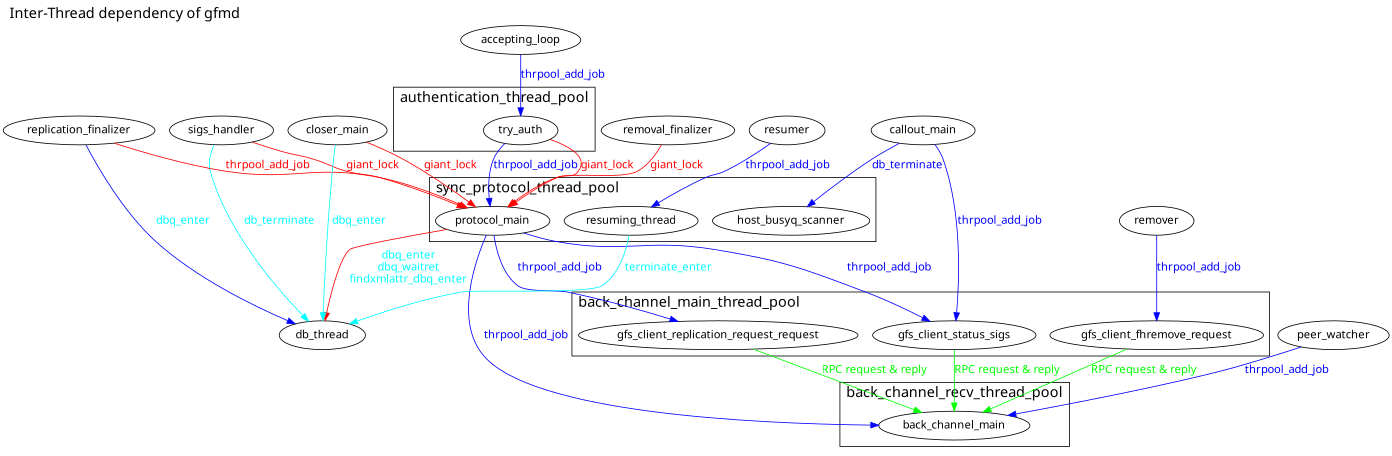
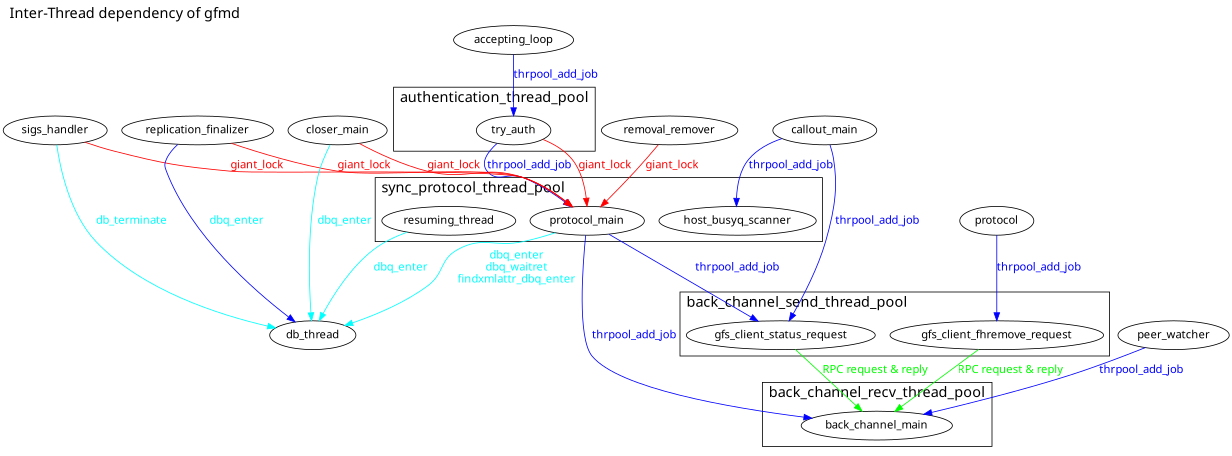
node "removal_finalizer": label "removal_finalizer" -> "removal_remover"
node "resumer": removed
edge "replication_finalizer" -> "protocol_main": label "thrpool_add_job" -> "giant_lock"
edge "callout_main" -> "host_busyq_scanner": label "db_terminate" -> "thrpool_add_job"
node "remover": label "remover" -> "protocol"
edge "protocol_main" -> "db_thread": color red -> cyan
edge "resuming_thread" -> "db_thread": label "terminate_enter" -> "dbq_enter"
cluster "back_channel_main_thread_pool": label "back_channel_main_thread_pool" -> "back_channel_send_thread_pool"
node "gfs_client_replication_request_request": removed
node "gfs_client_status_sigs": label "gfs_client_status_sigs" -> "gfs_client_status_request"
